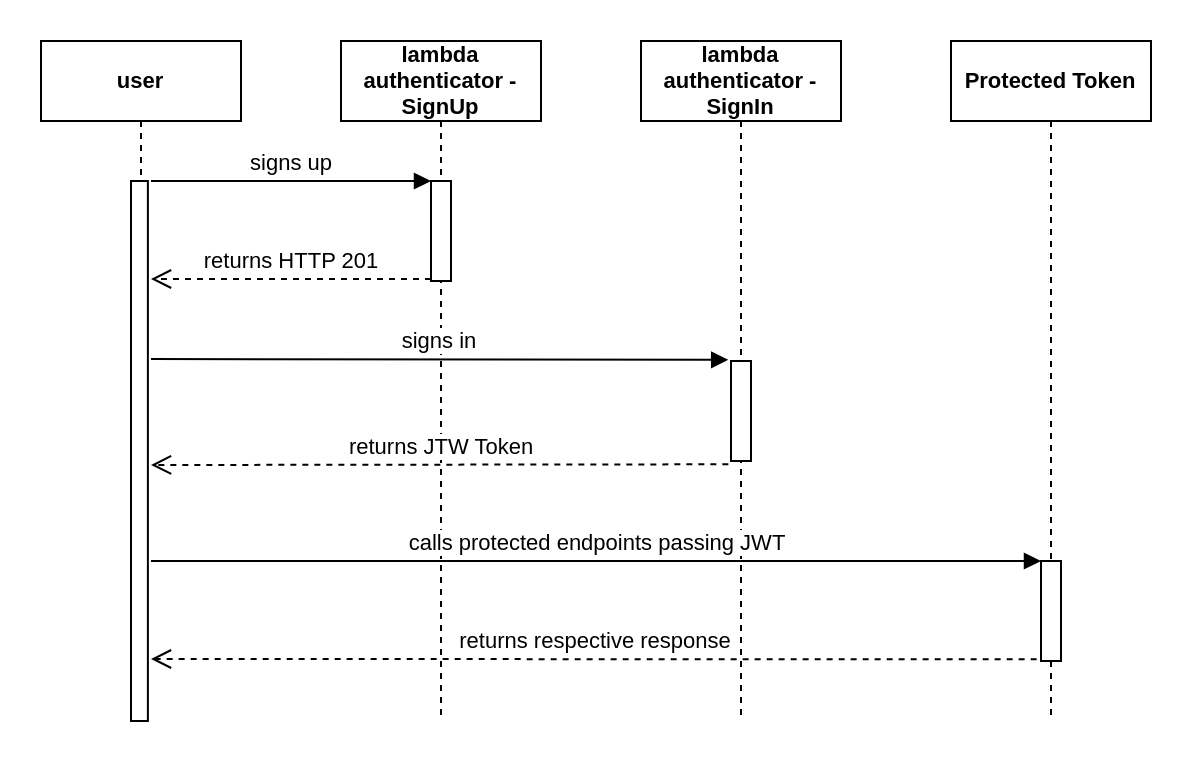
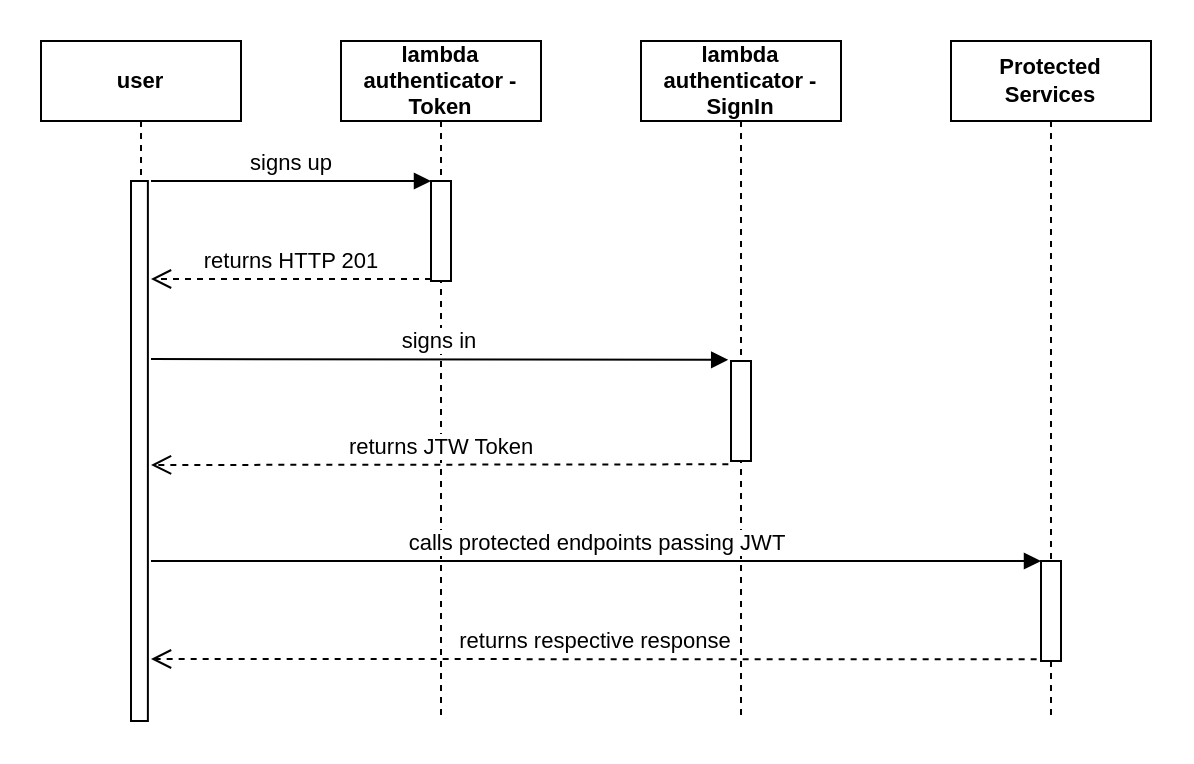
node "lambda authenticator -SignUp": label "lambda authenticator -SignUp" -> "lambda authenticator -Token"
node "Protected Token": label "Protected Token" -> "Protected Services"
